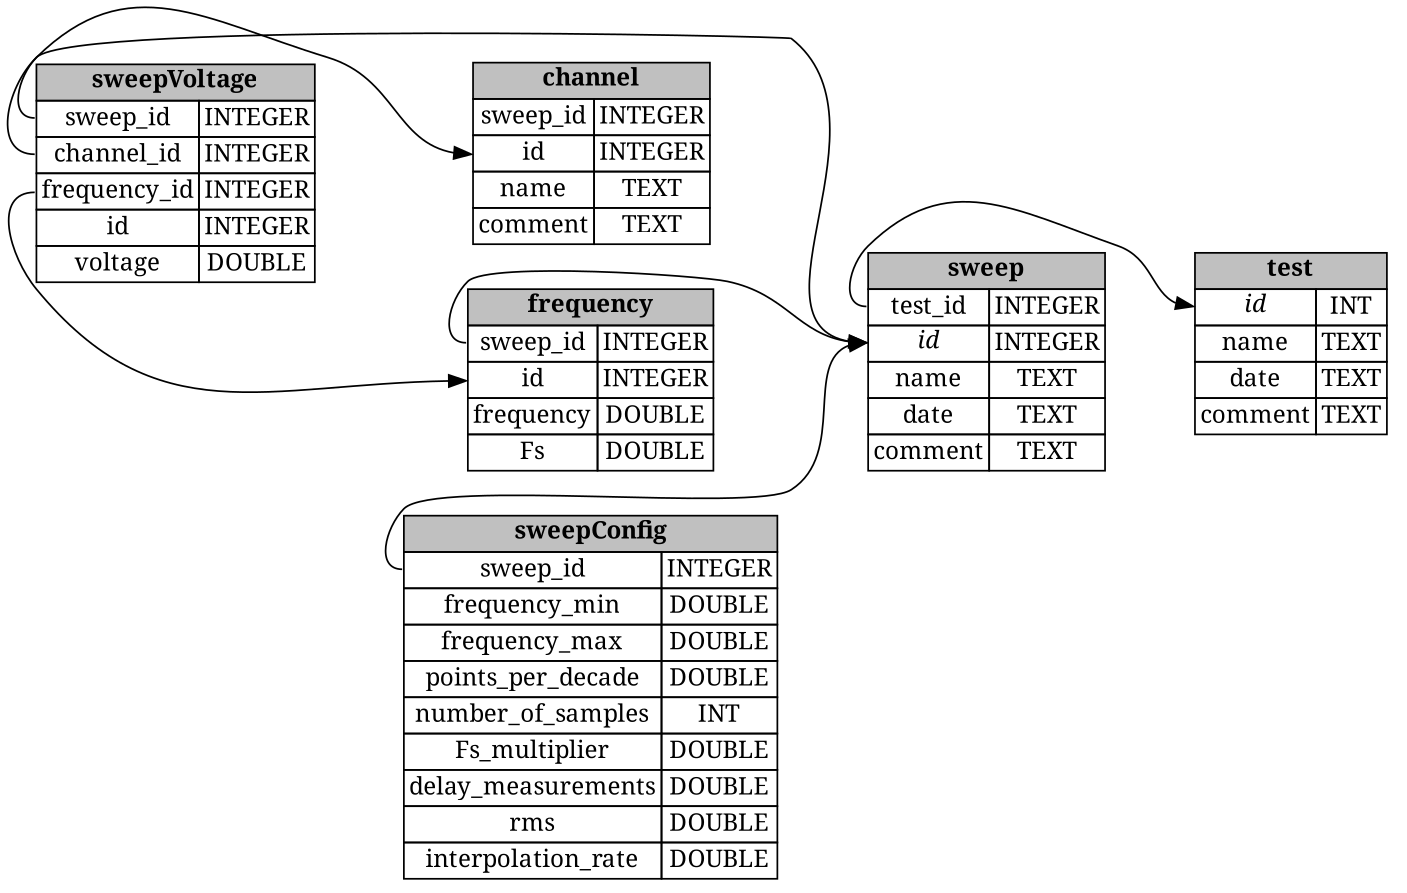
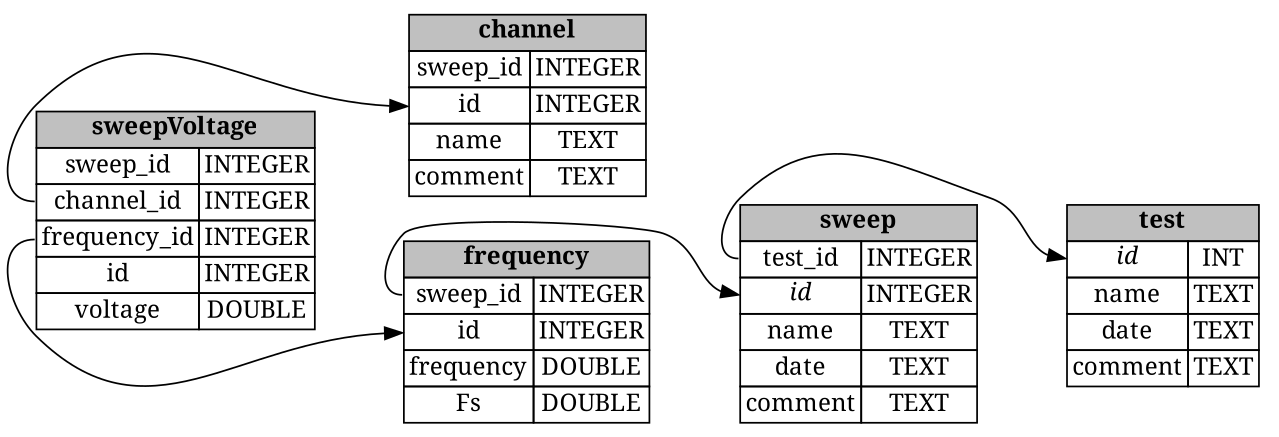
edge "sweepVoltage" -> "sweep": removed
node "sweepConfig": removed
